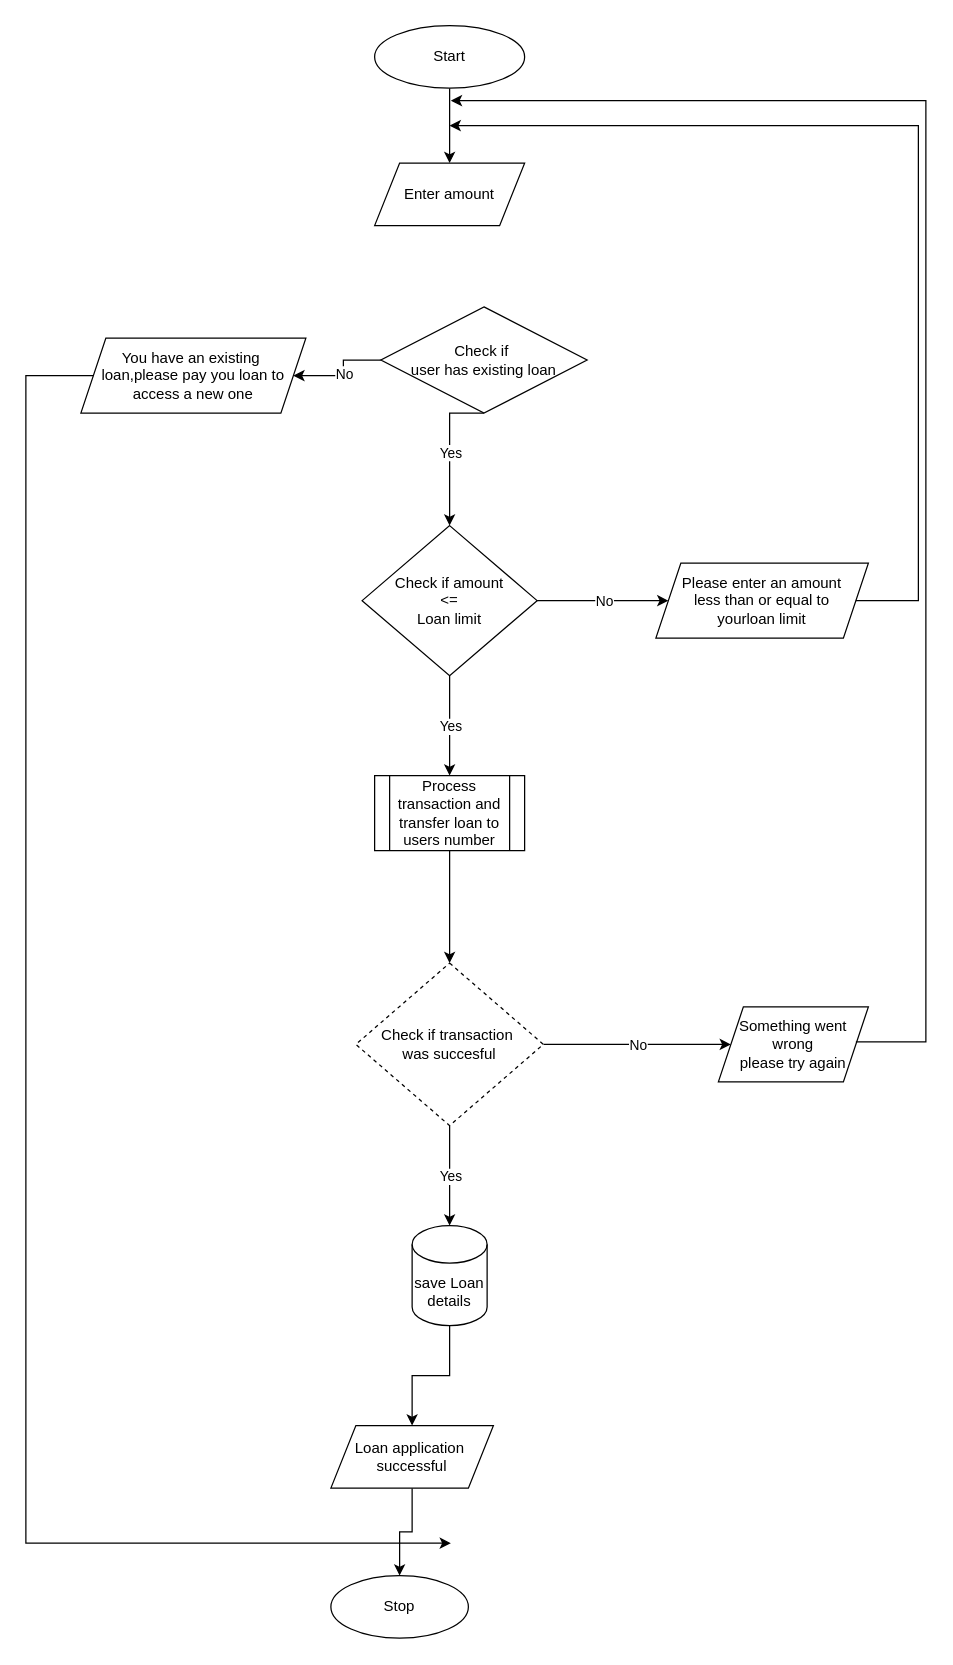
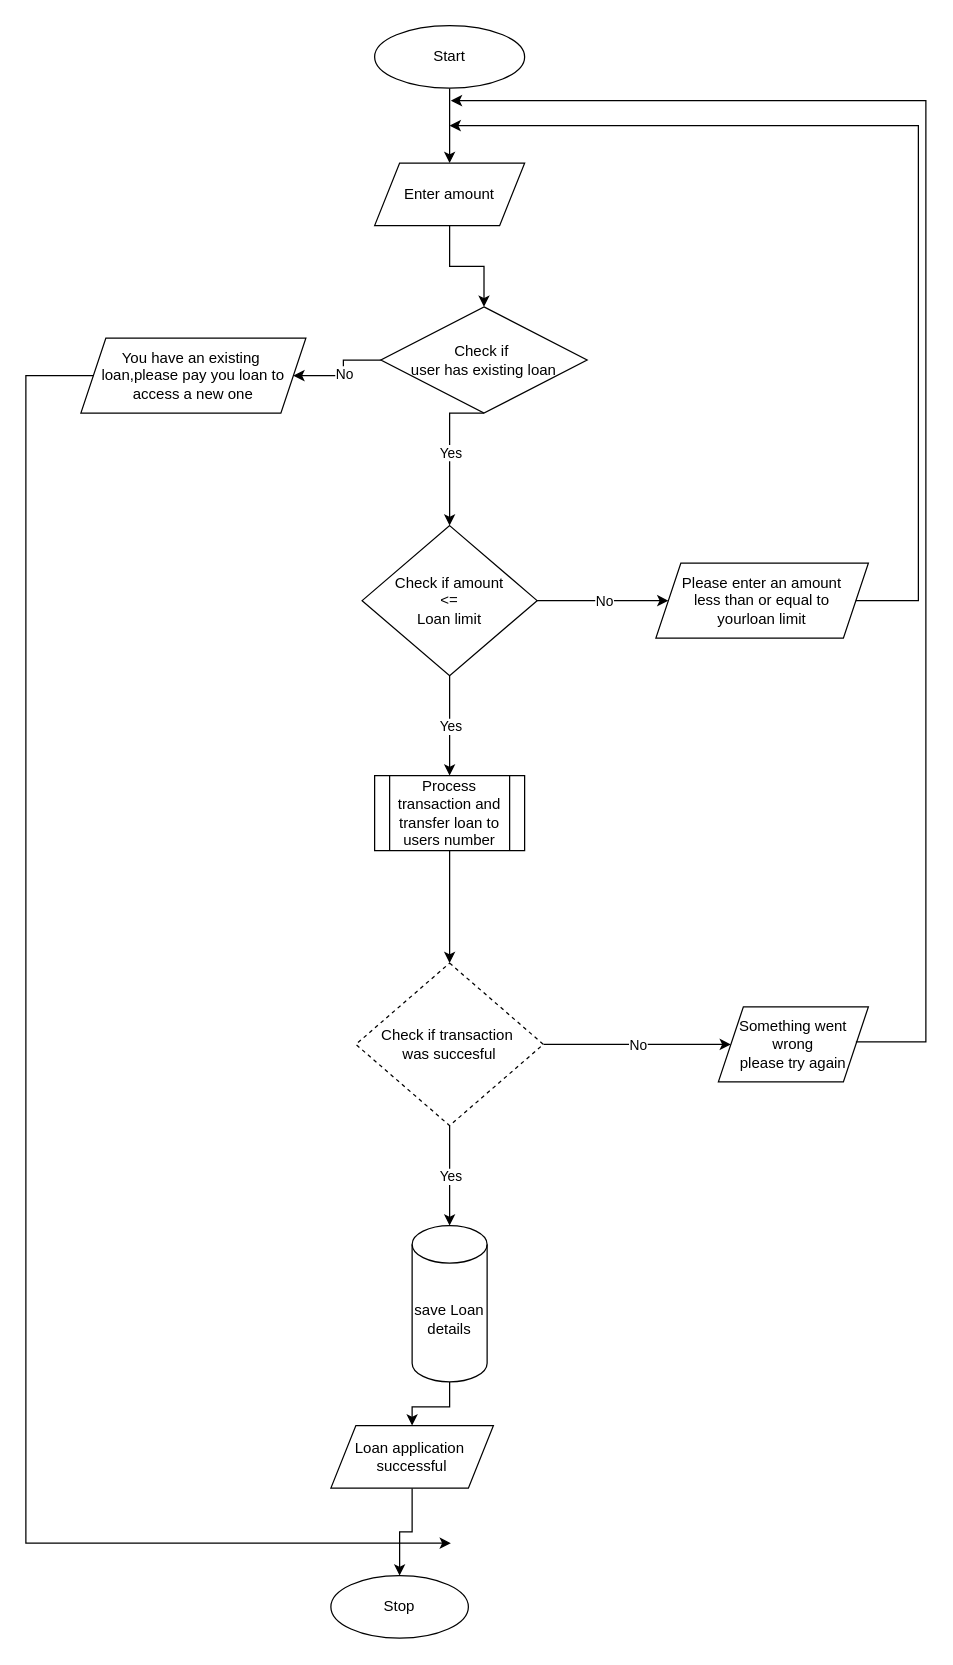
edge "Enter amount" -> "Check if user has existing loan": added
node "save Loan details": size 75x100 -> 75x156
